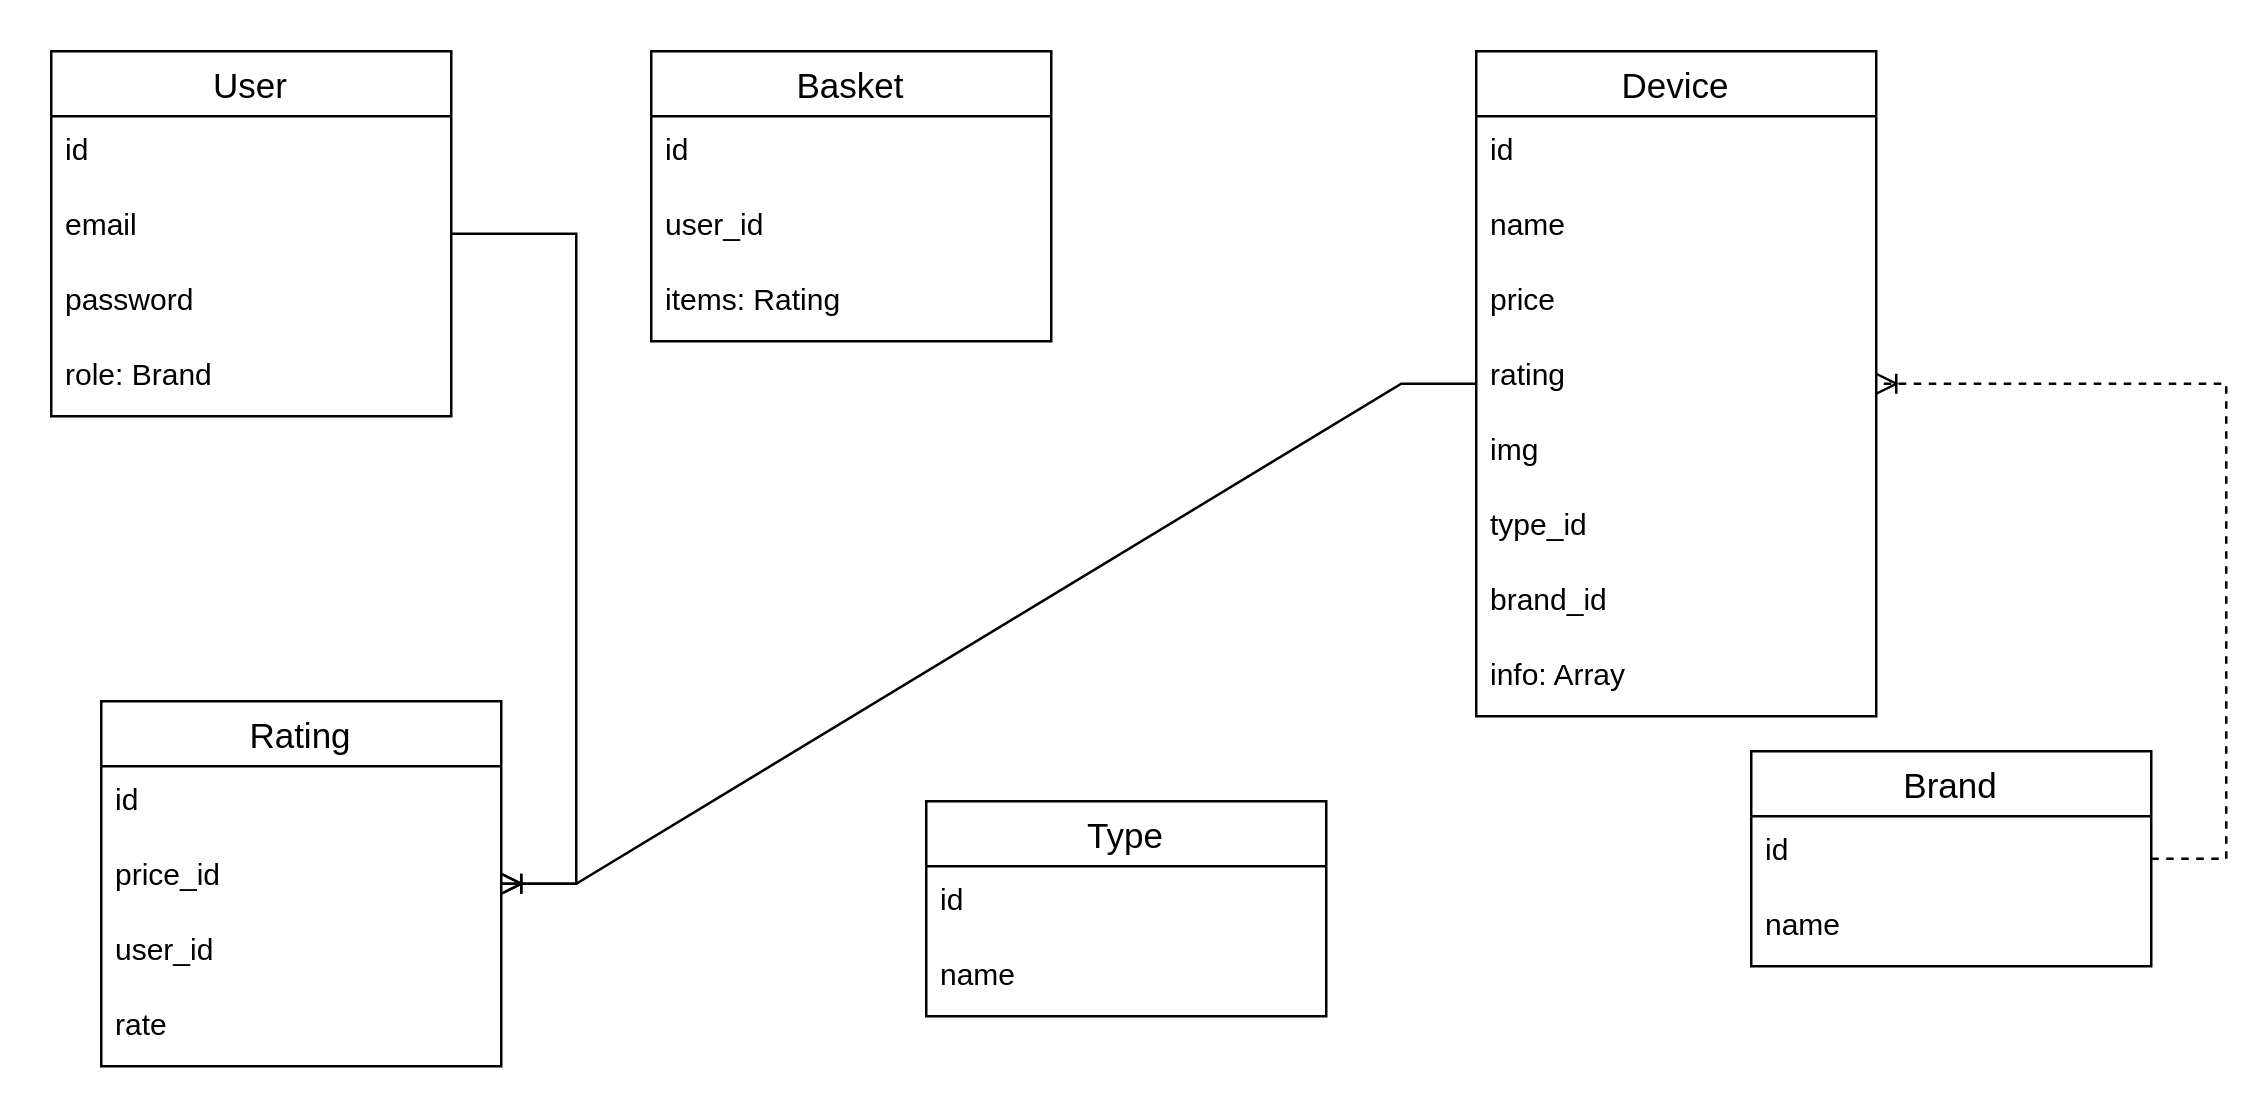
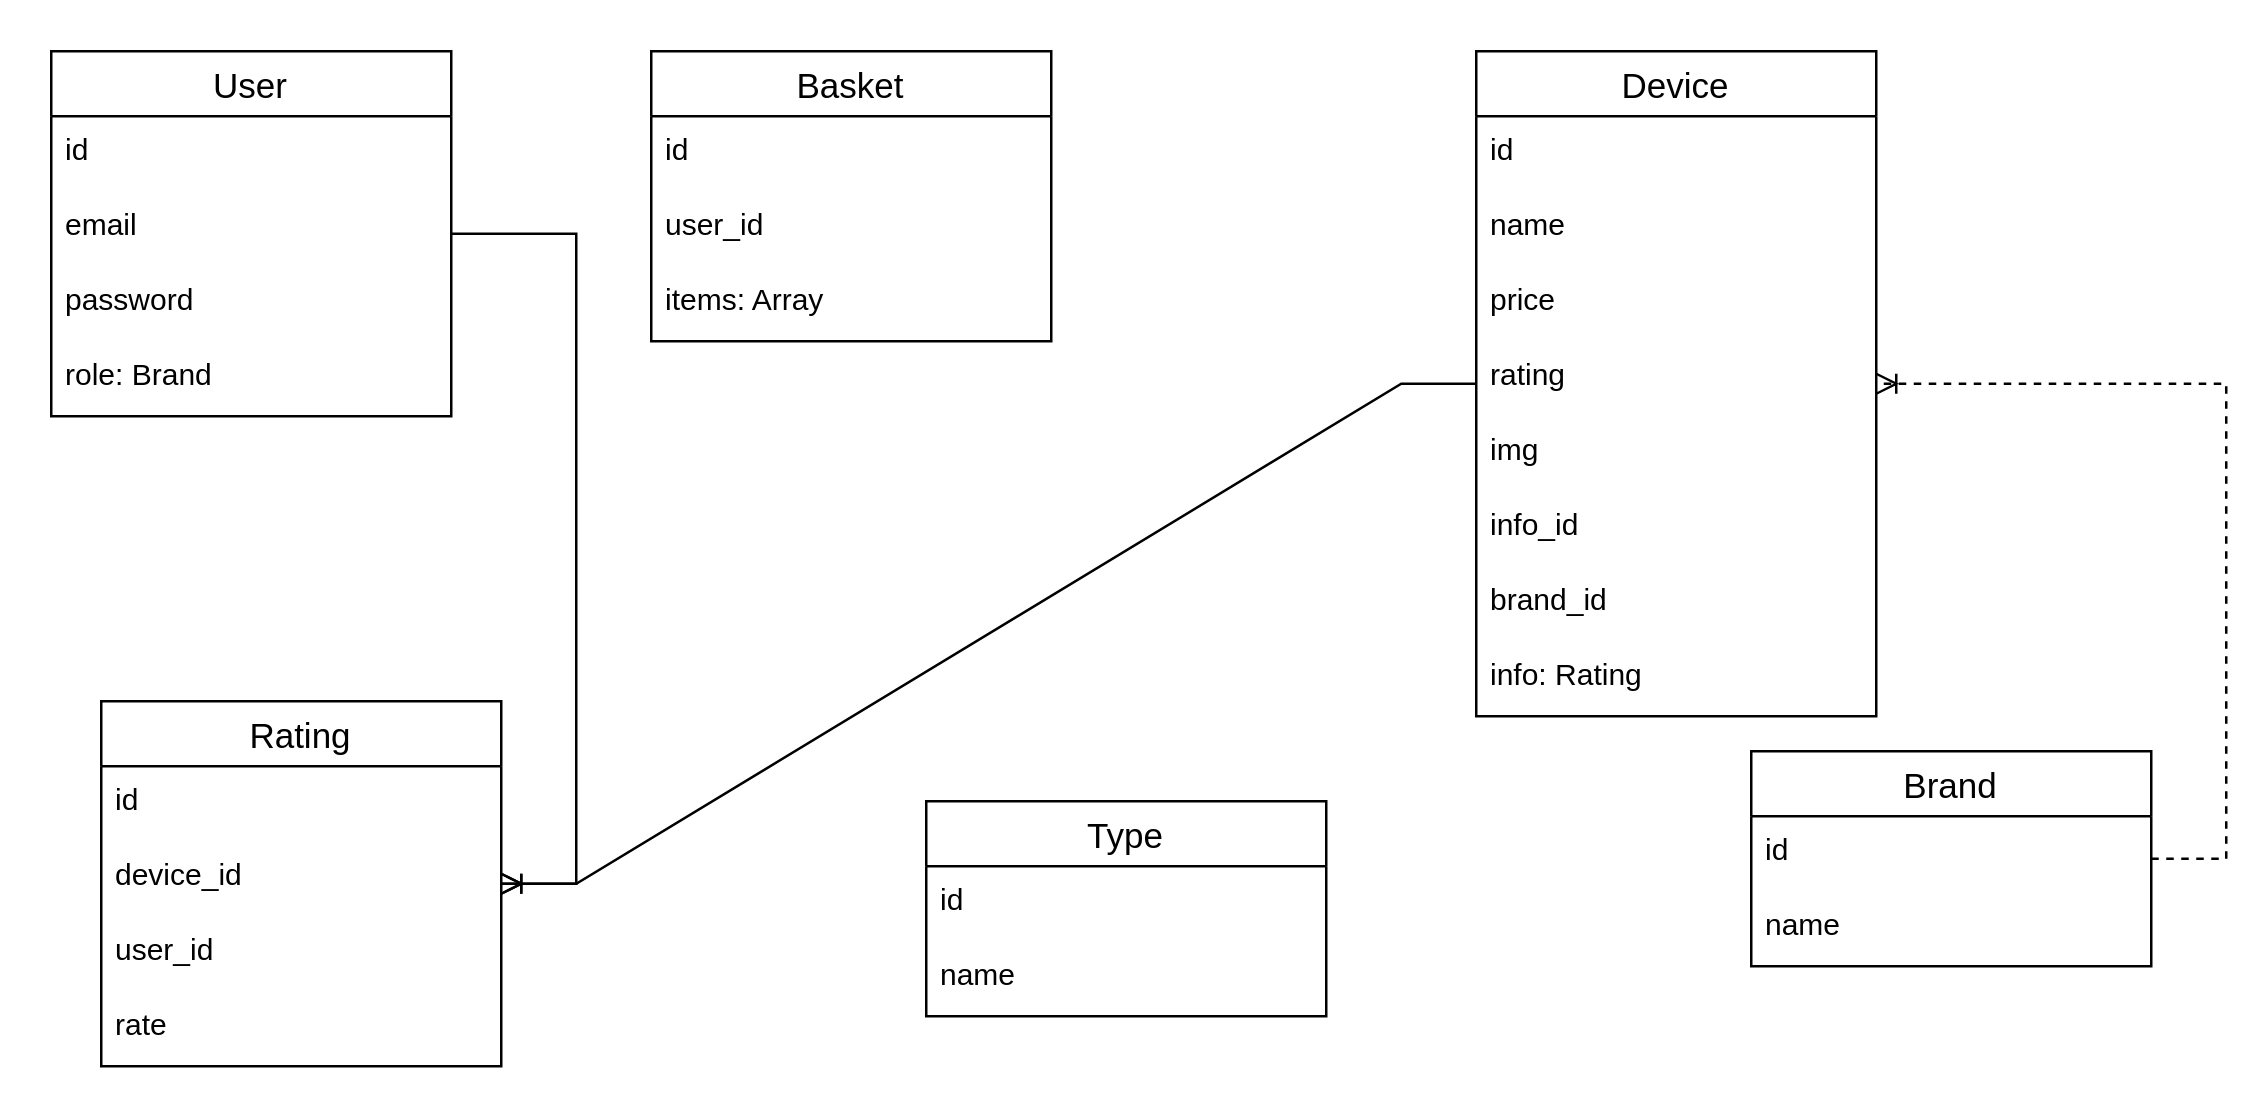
node "items: Rating": label "items: Rating" -> "items: Array"
node "type_id": label "type_id" -> "info_id"
node "info: Array": label "info: Array" -> "info: Rating"
node "price_id": label "price_id" -> "device_id"
